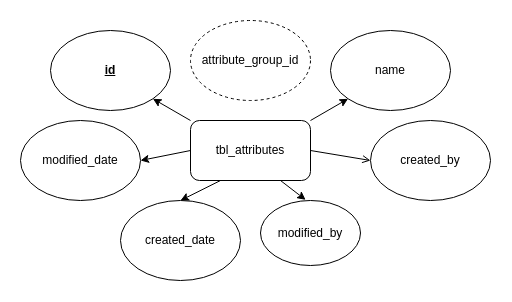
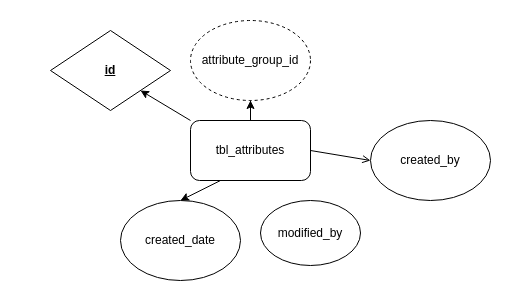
node "id": shape ellipse -> diamond
node "name": removed
edge "tbl_attributes" -> "attribute_group_id": added
edge "tbl_attributes" -> "name": removed
edge "tbl_attributes" -> "modified_date": removed
node "modified_date": removed
edge "tbl_attributes" -> "modified_by": removed
